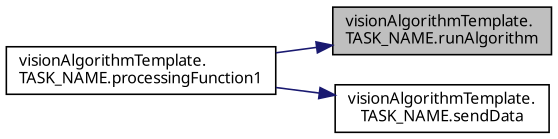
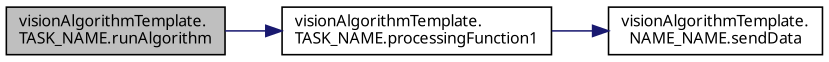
edge "visionAlgorithmTemplate. TASK_NAME.processingFunction1" -> "visionAlgorithmTemplate. TASK_NAME.runAlgorithm": reversed
node "visionAlgorithmTemplate. TASK_NAME.sendData": label "visionAlgorithmTemplate. TASK_NAME.sendData" -> "visionAlgorithmTemplate. NAME_NAME.sendData"
